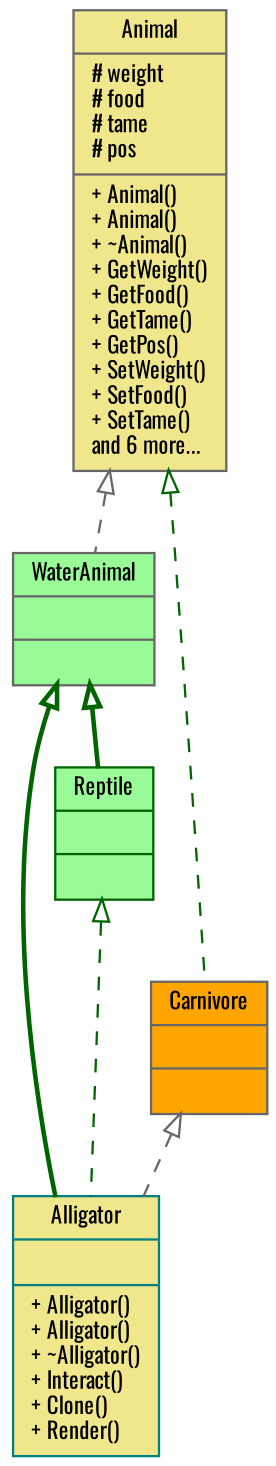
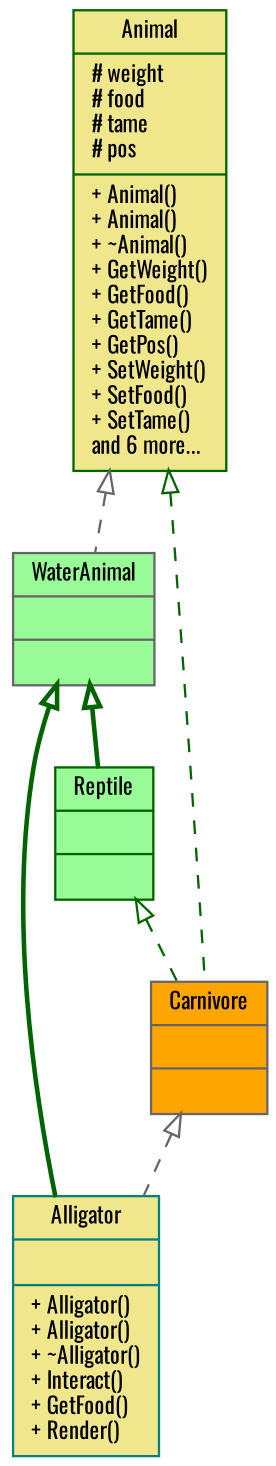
node "Animal": color gray40 -> darkgreen
edge "Alligator" -> "Reptile": now "Carnivore" -> "Reptile"
node "Alligator": text "+ Clone()" -> "+ GetFood()"
